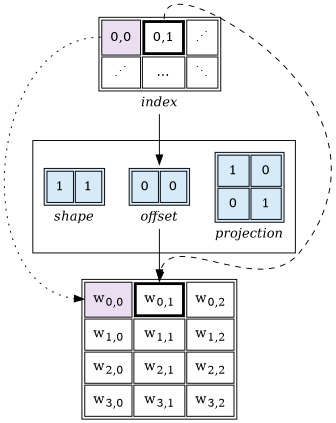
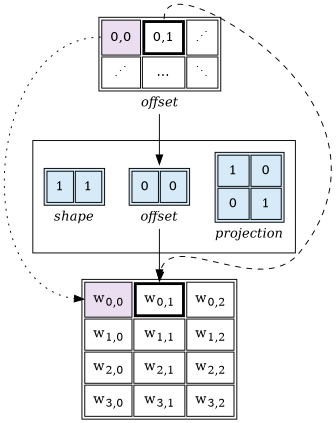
node "0,0": text "index" -> "offset"
